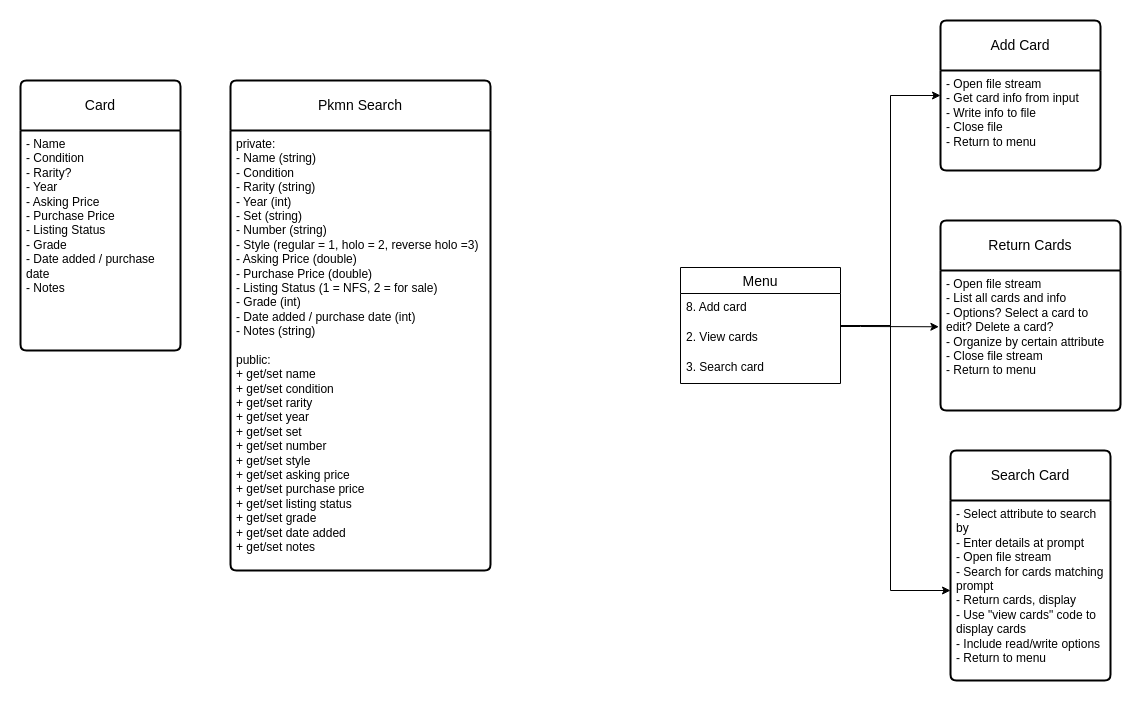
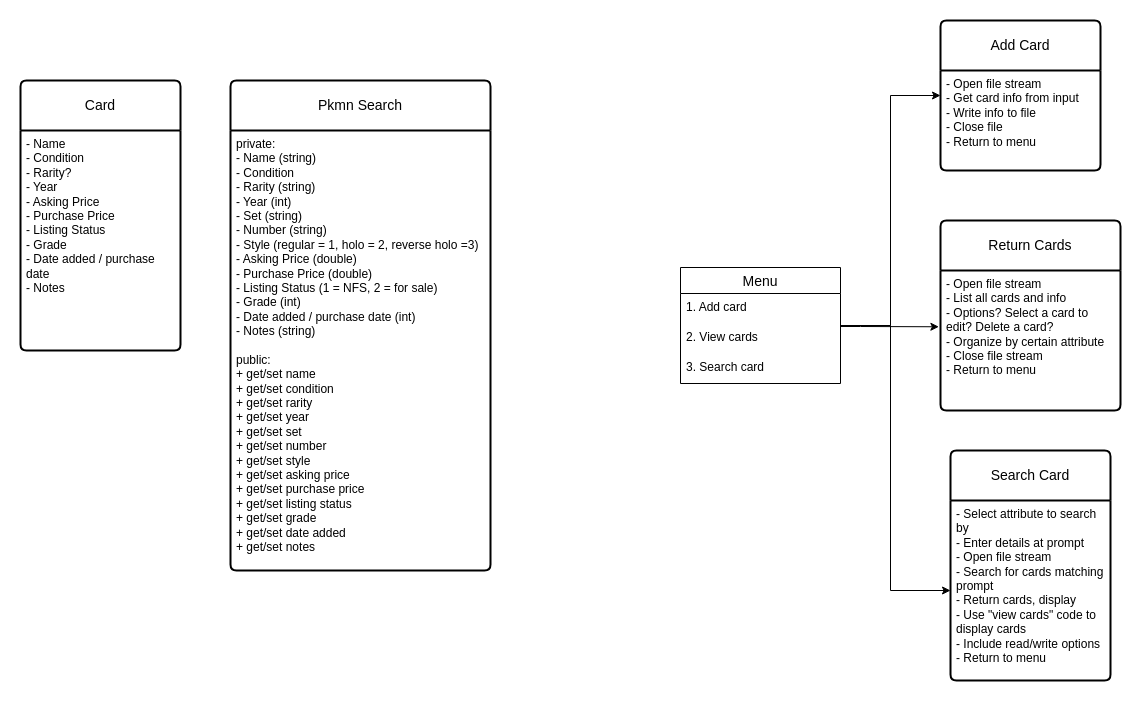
node "8. Add card": label "8. Add card" -> "1. Add card"
